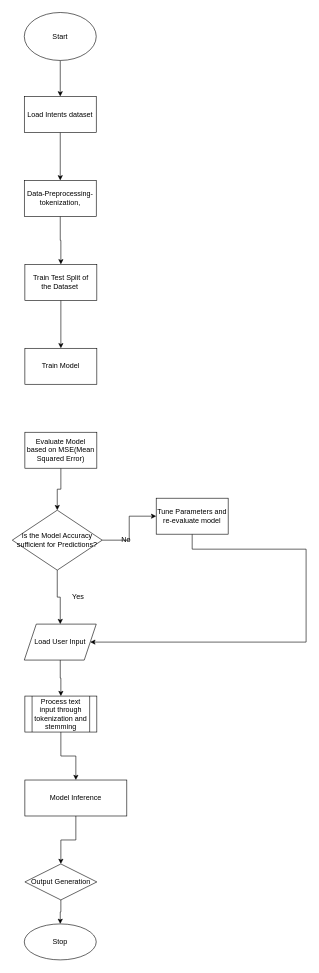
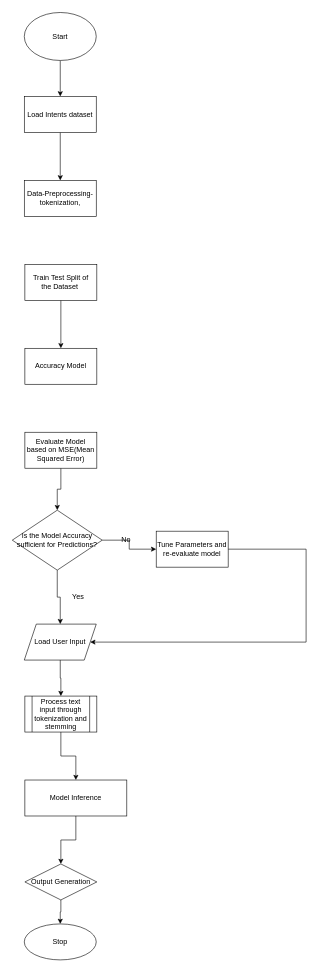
edge "Data-Preprocessing-tokenization," -> "Train Test Split of the Dataset": removed
node "Train Model": label "Train Model" -> "Accuracy Model"
node "Tune Parameters and re-evaluate model": moved (192, 516) -> (192, 549)
